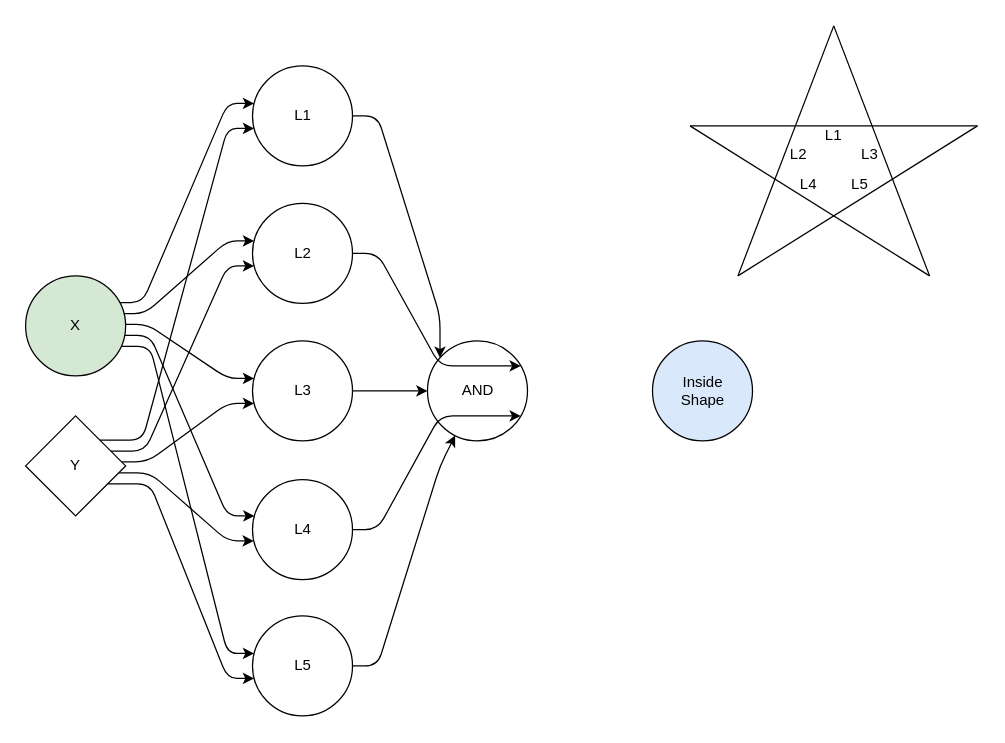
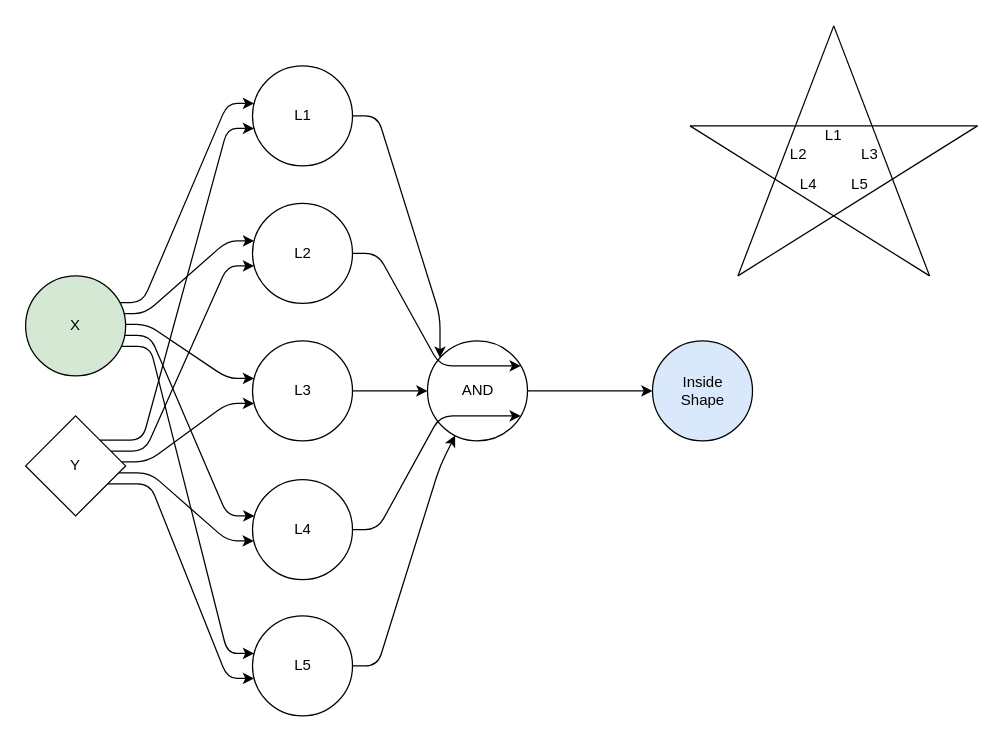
edge "AND" -> "Inside Shape": added
